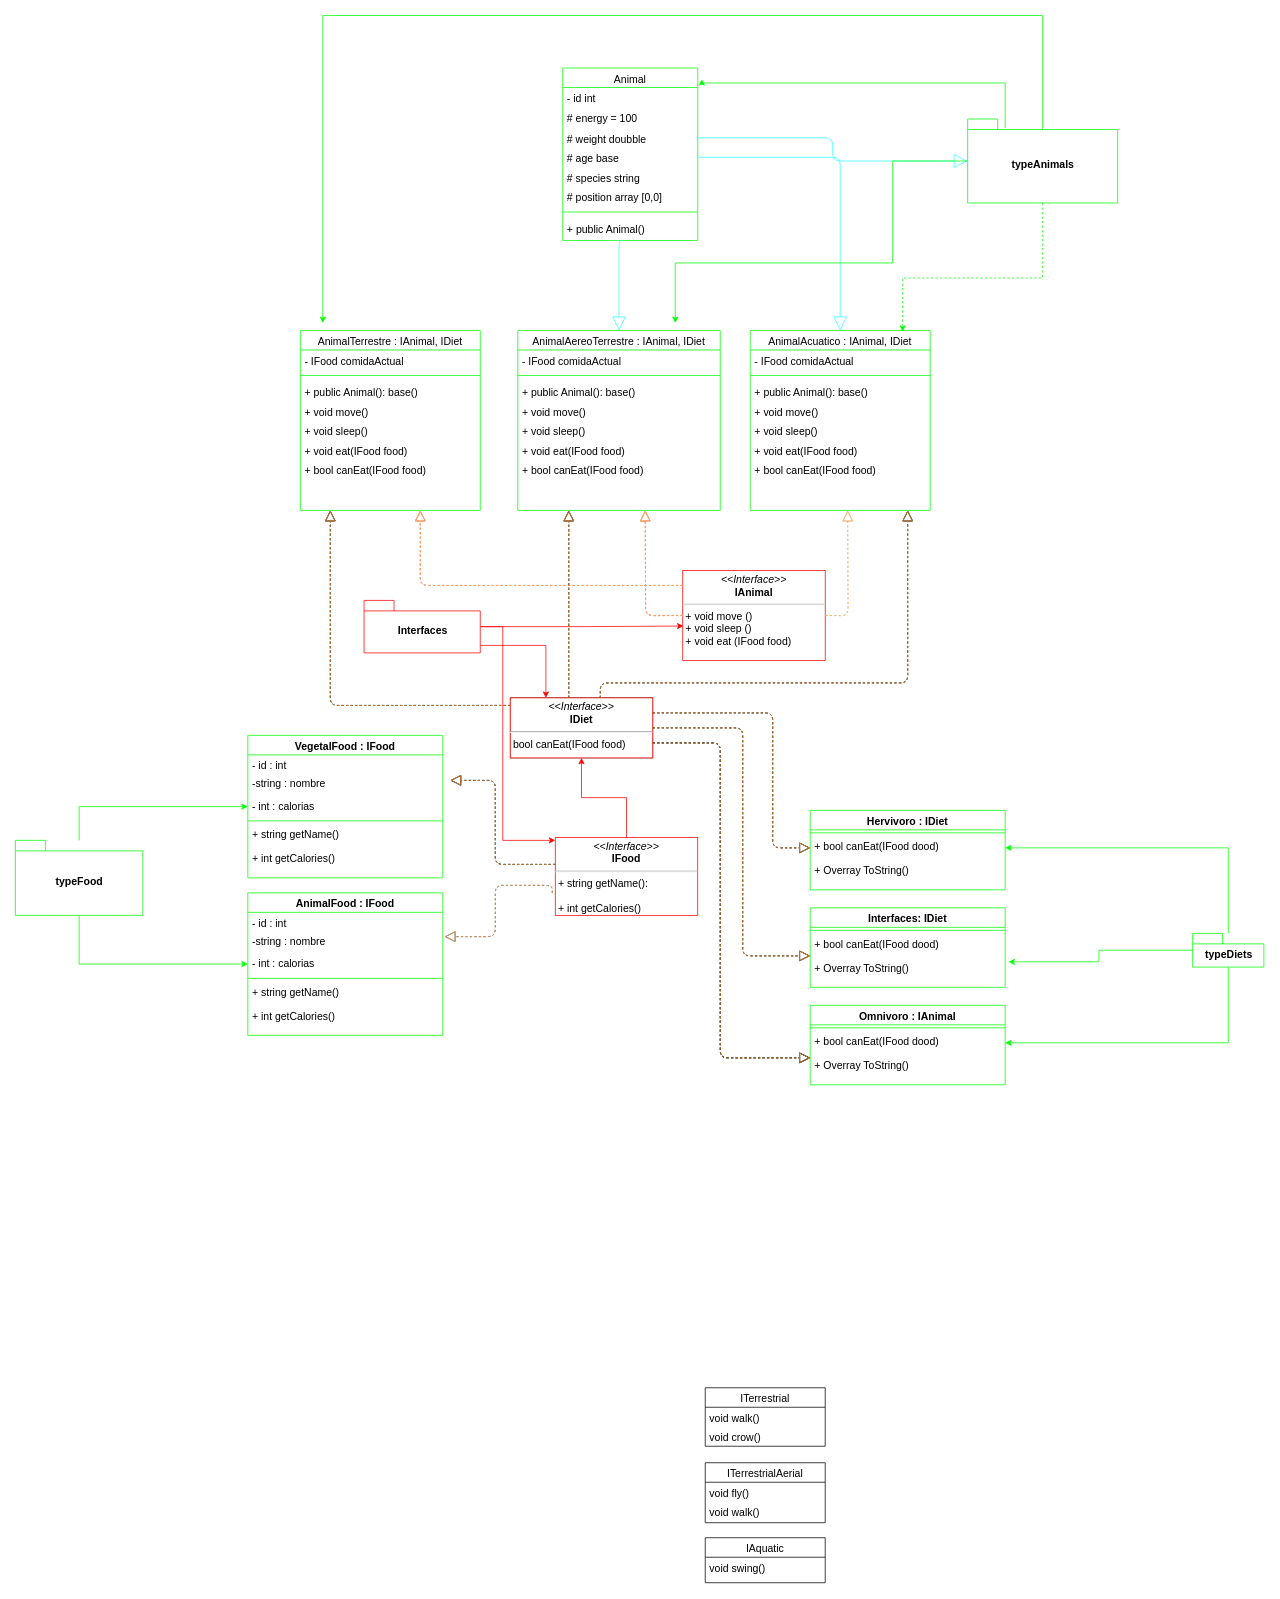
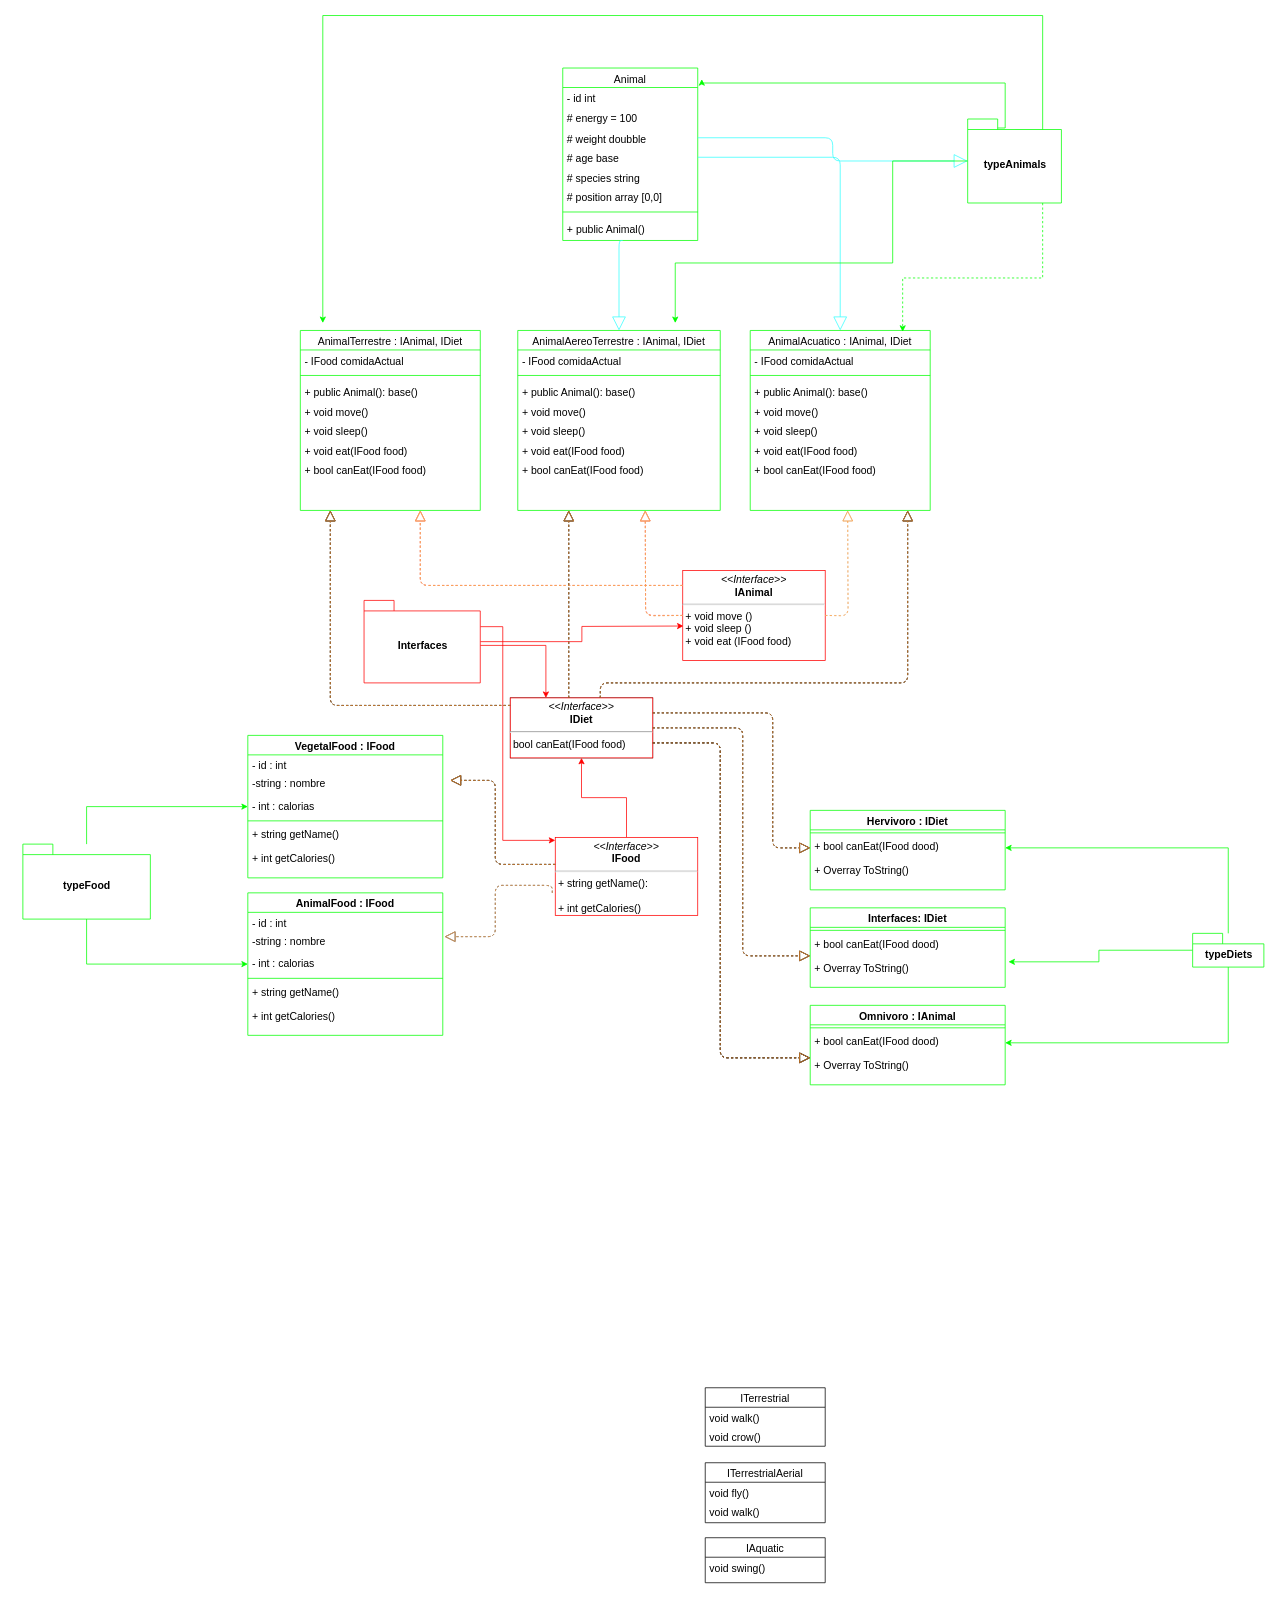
node "typeAnimals": size 150x84 -> 94x84
node "Interfaces": size 116x53 -> 116x83
node "typeFood": moved (79, 878) -> (87, 882)
